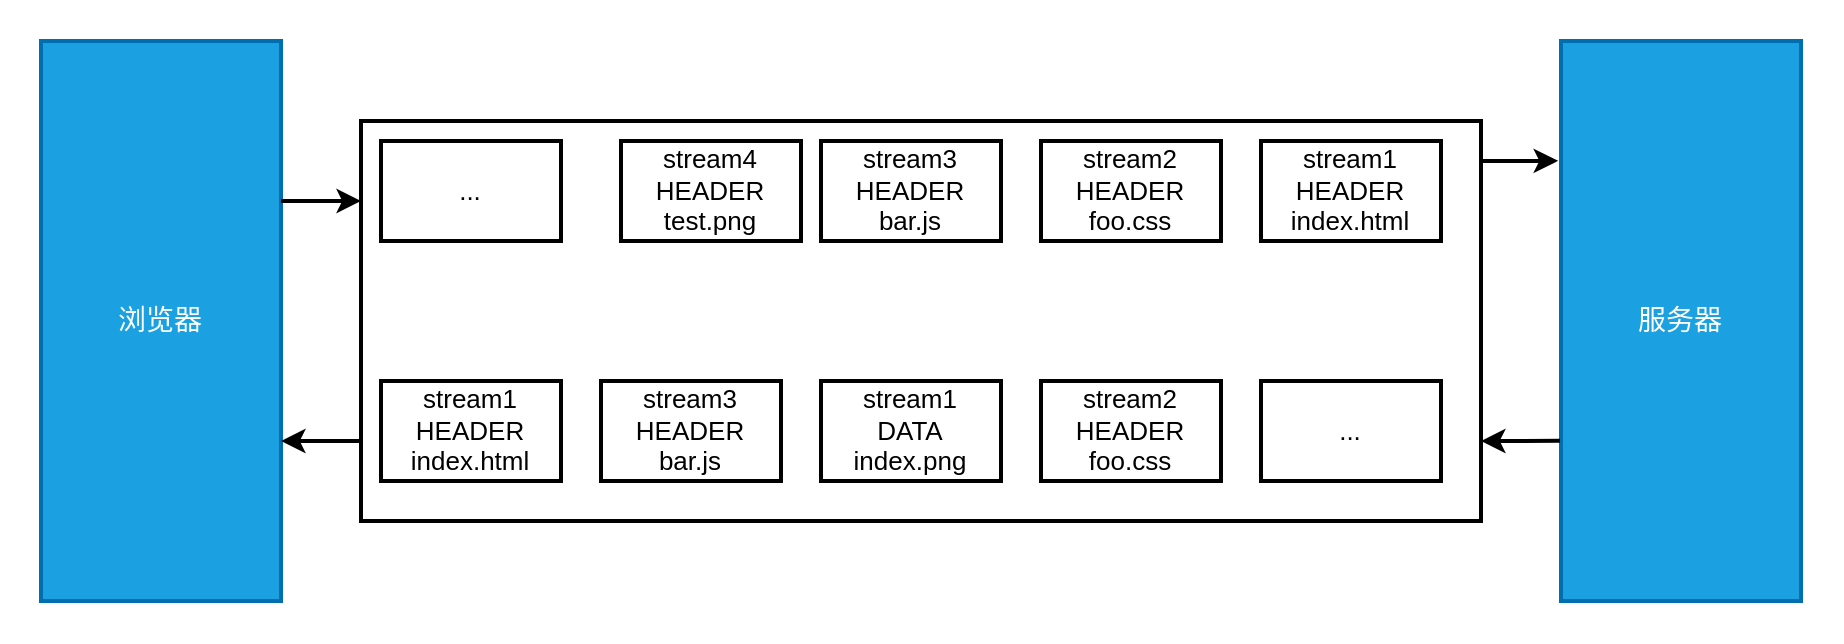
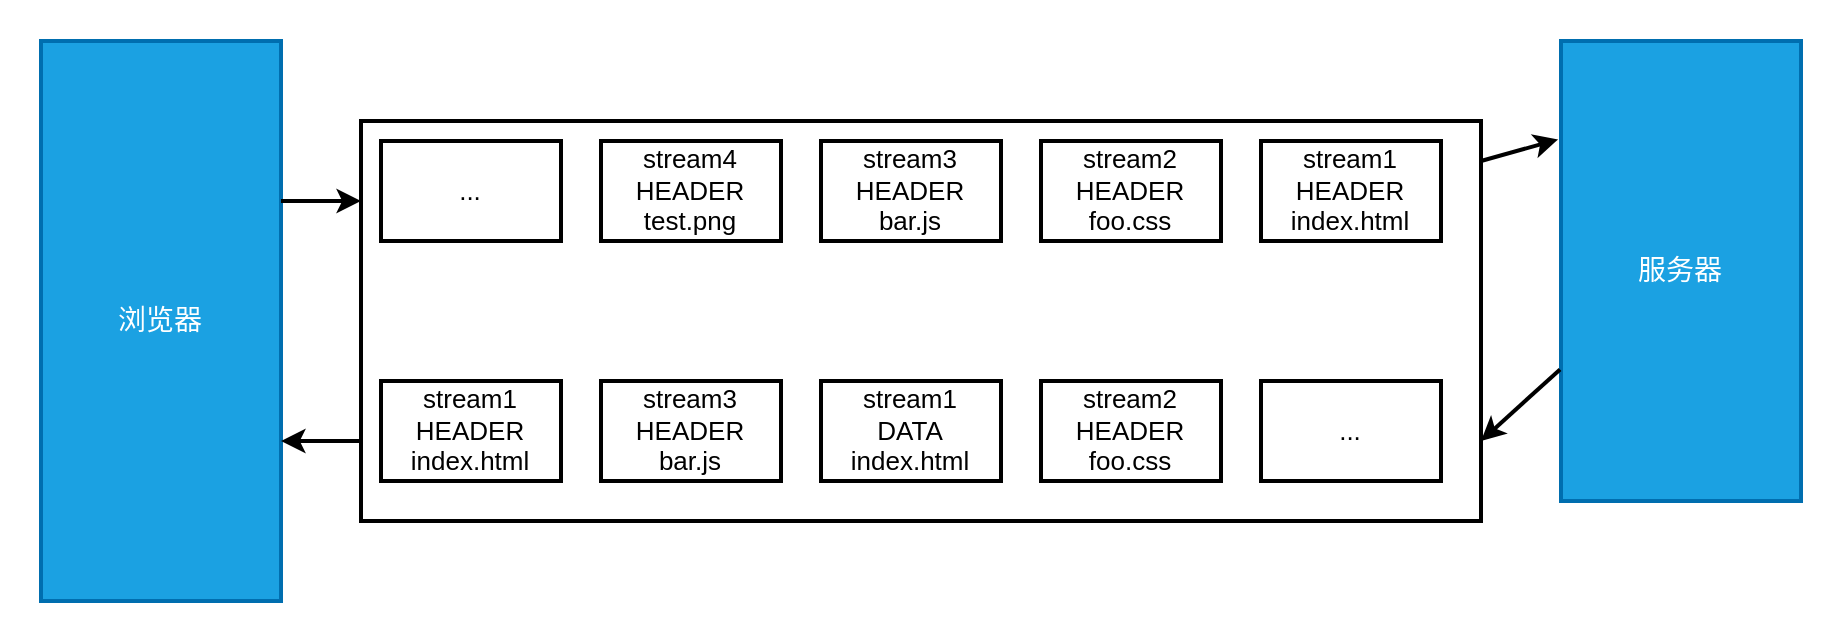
node "stream4HEADERtest.png": moved (711, 191) -> (691, 191)
node "服务器": size 240x560 -> 240x460
node "stream1DATAindex.png": label "stream1DATAindex.png" -> "stream1DATAindex.html"
